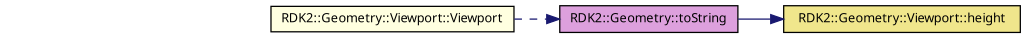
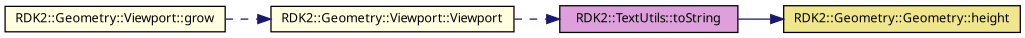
node "RDK2::Geometry::Viewport::grow": added
node "RDK2::Geometry::toString": label "RDK2::Geometry::toString" -> "RDK2::TextUtils::toString"
node "RDK2::Geometry::Viewport::height": label "RDK2::Geometry::Viewport::height" -> "RDK2::Geometry::Geometry::height"
